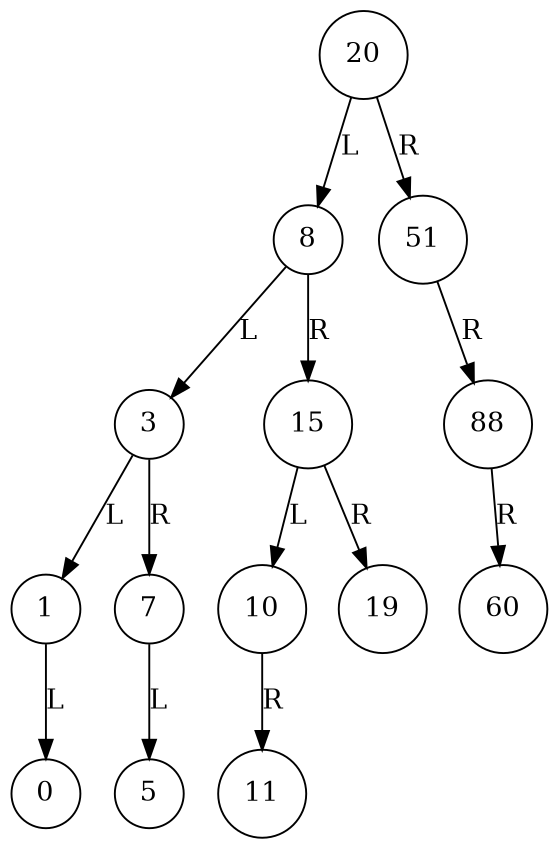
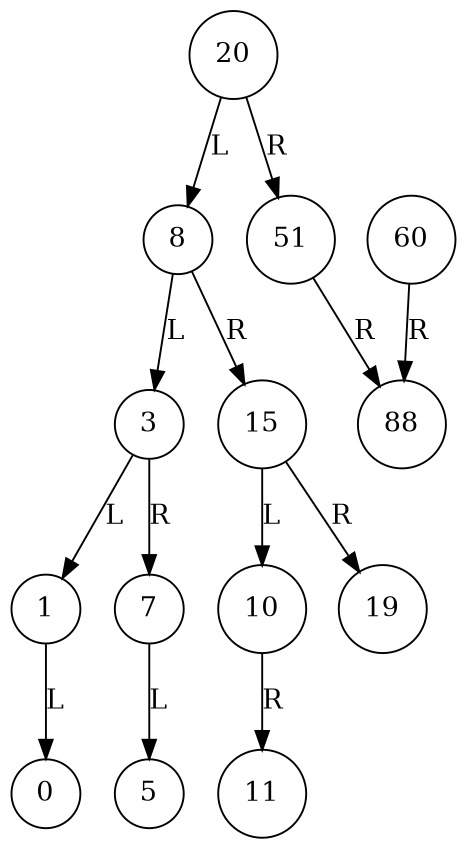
edge "88" -> "60": reversed
